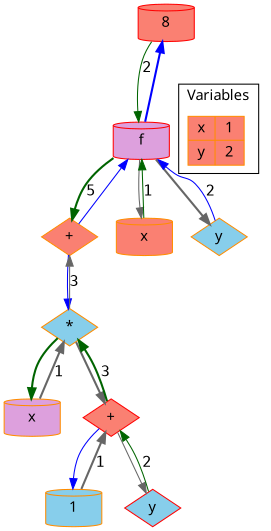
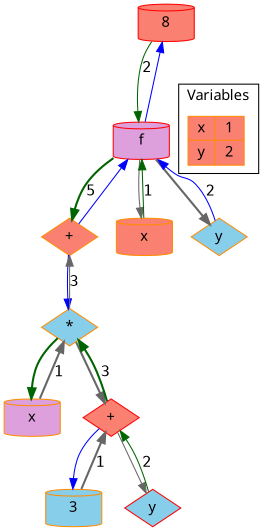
edge "f" -> "8": style bold -> solid
node "1": label "1" -> "3"
